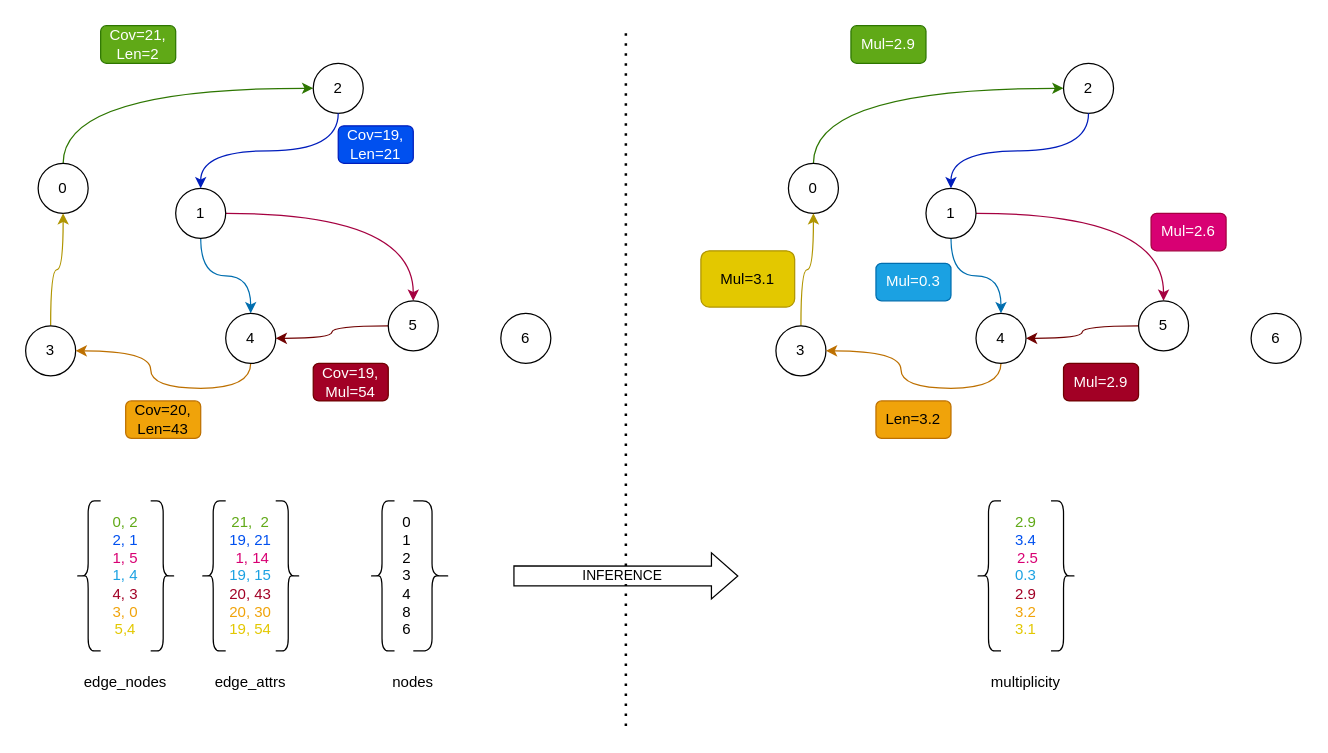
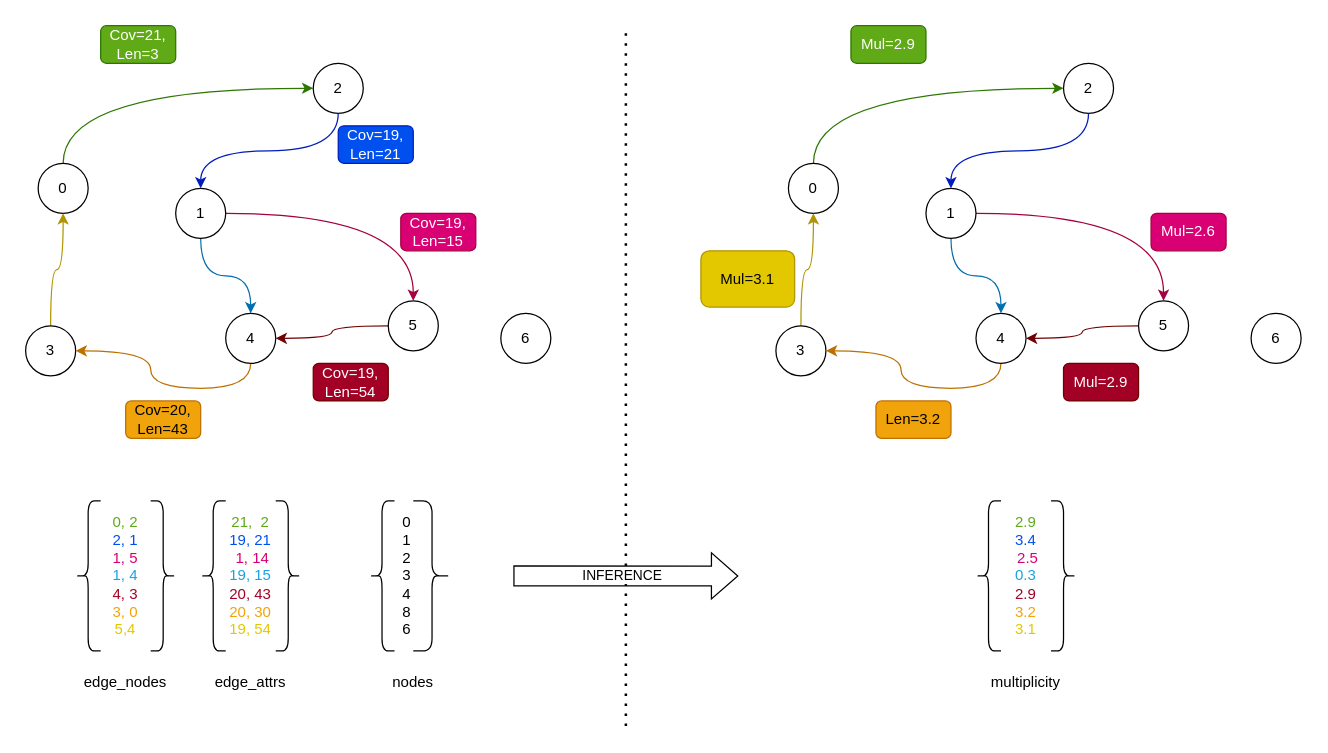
node "Cov=21, Len=2": label "Cov=21, Len=2" -> "Cov=21, Len=3"
node "Cov=19, Len=15": added
node "Mul=0.3": removed
node "Cov=19, Mul=54": label "Cov=19, Mul=54" -> "Cov=19, Len=54"
